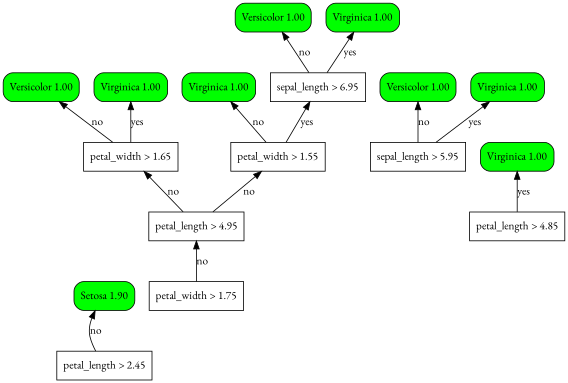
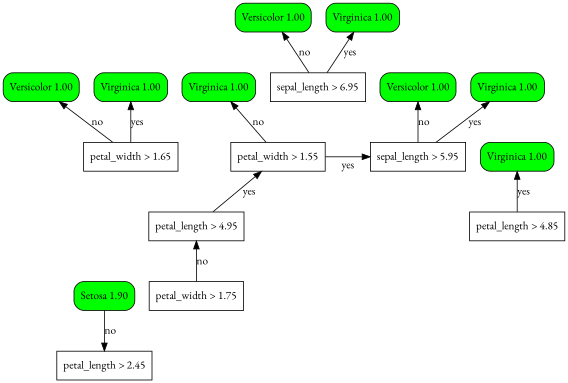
edge "petal_width > 1.55" -> "sepal_length > 6.95": now "petal_width > 1.55" -> "sepal_length > 5.95"
edge "petal_length > 4.95" -> "petal_width > 1.55": label "no" -> "yes"
edge "petal_length > 4.95" -> "petal_width > 1.65": removed, label "no"
edge "petal_length > 2.45" -> "Setosa 1.90": reversed
